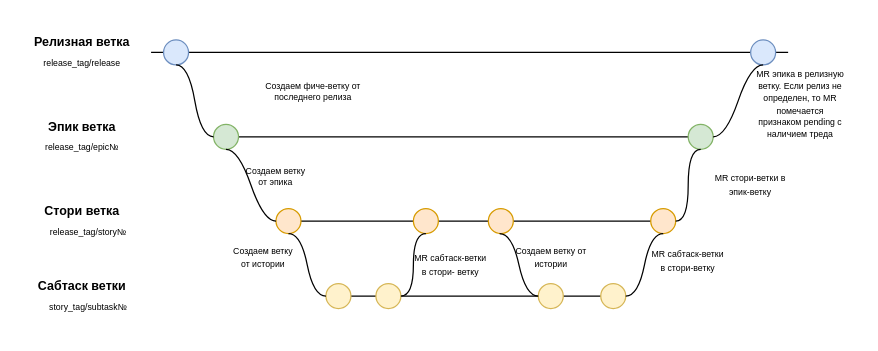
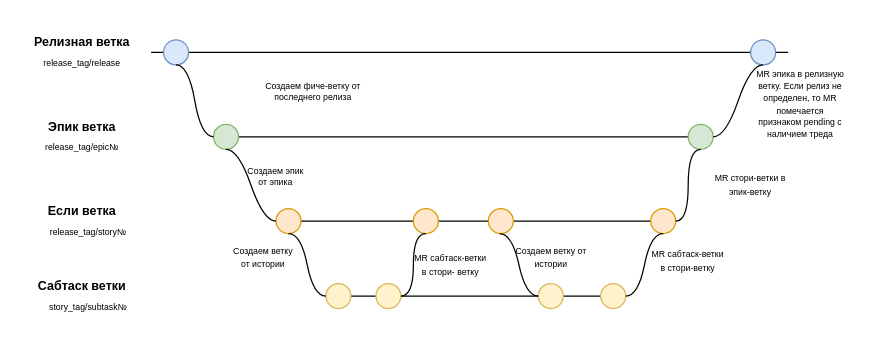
node "Создаем ветку от эпика": label "Создаем ветку от эпика" -> "Создаем эпик от эпика"
node "Стори ветка": label "Стори ветка" -> "Если ветка"
